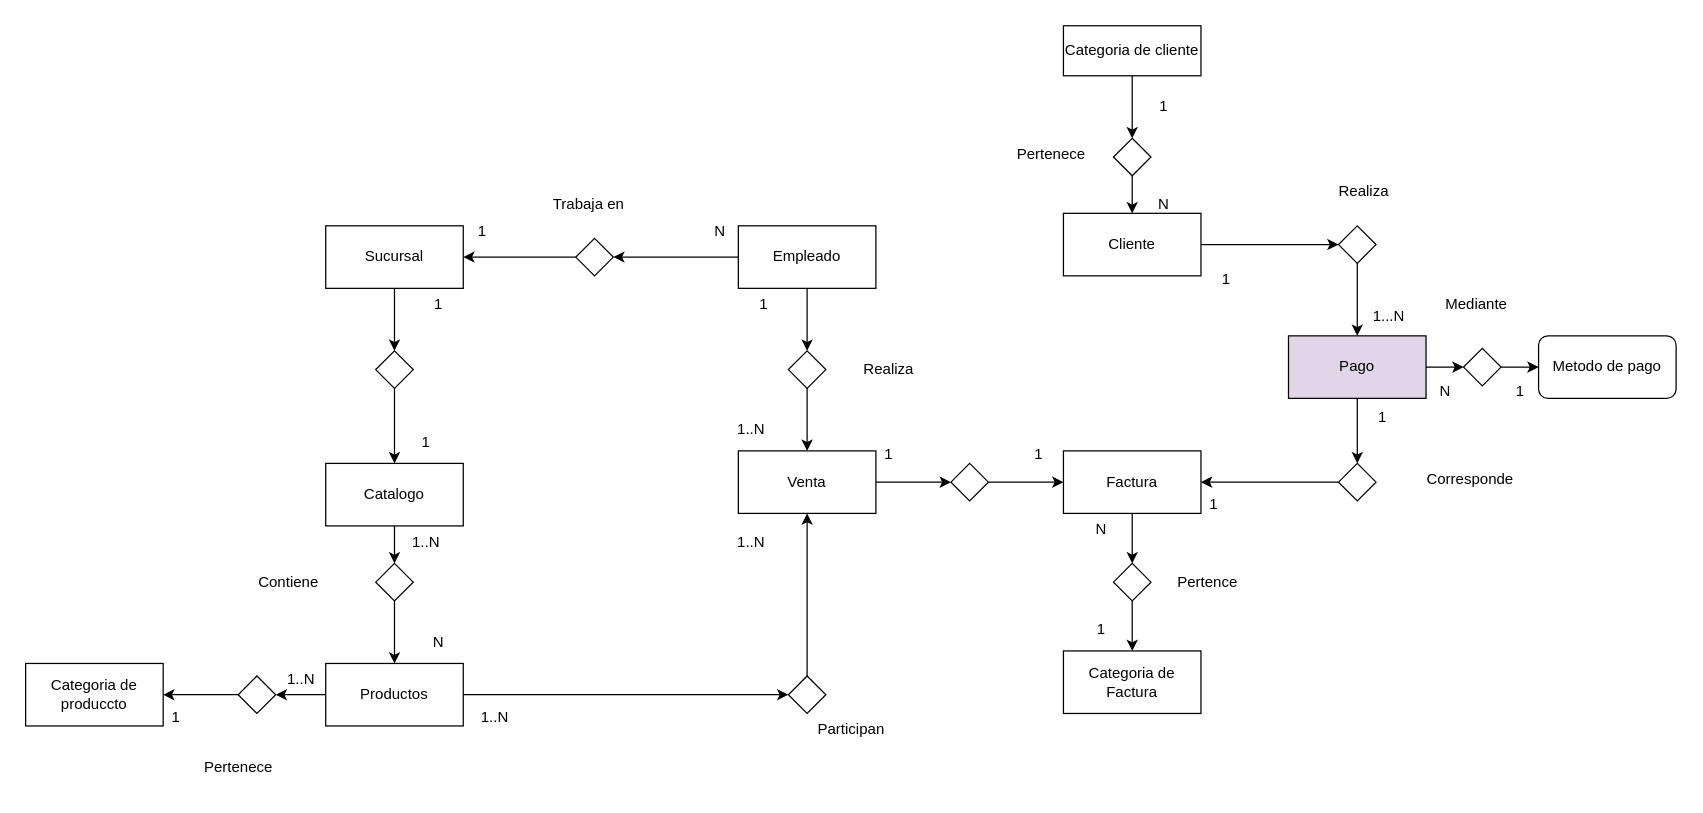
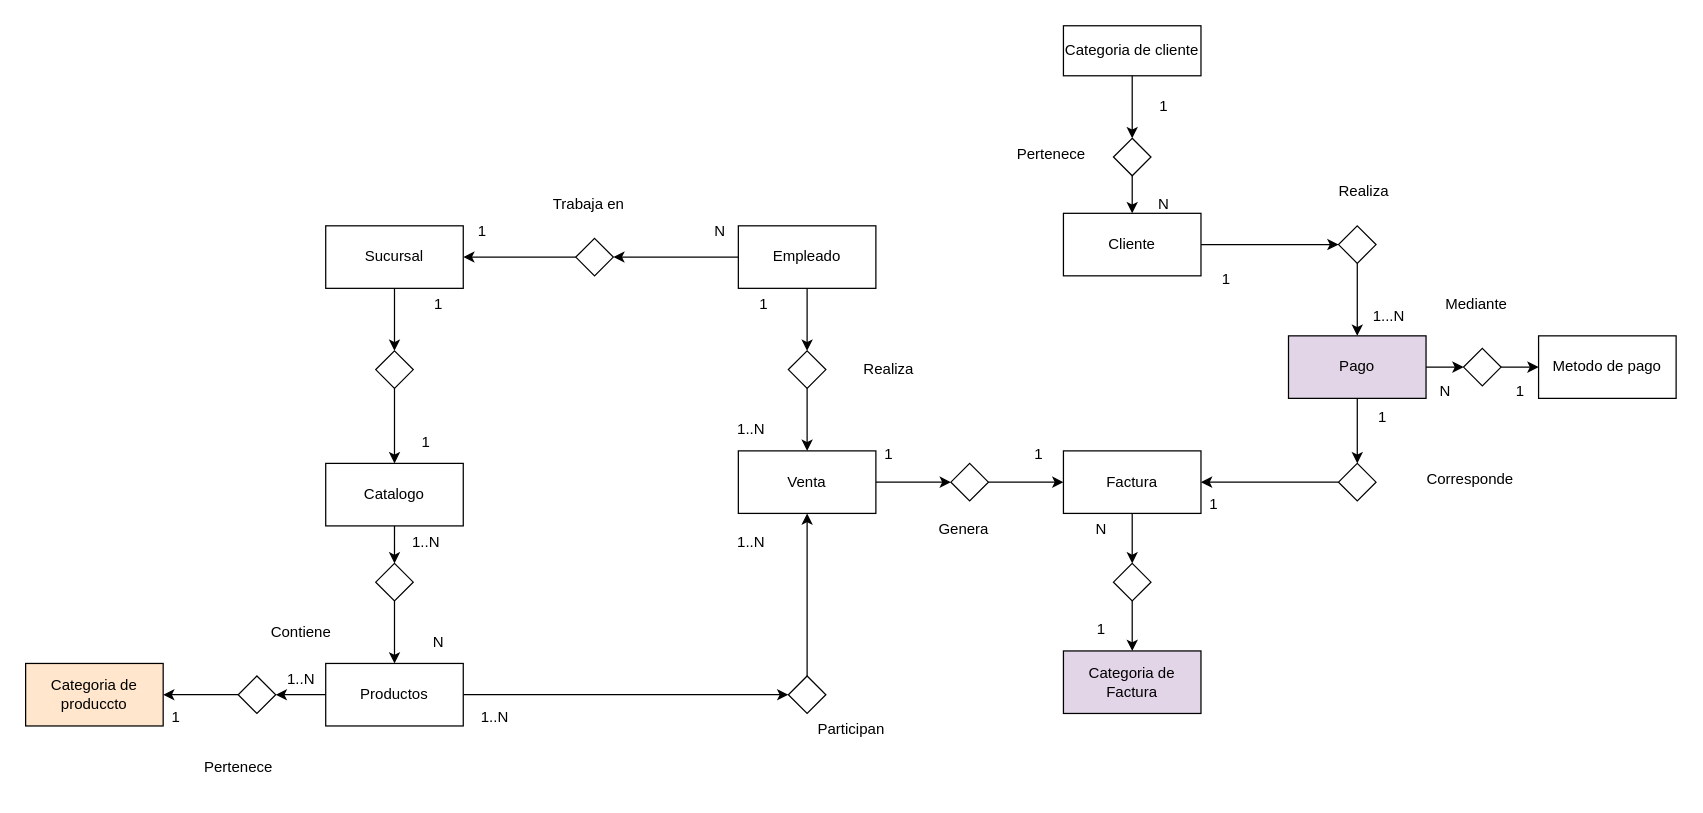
node "Metodo de pago": shape rounded rectangle -> rectangle
node "Genera": added
node "Contiene": moved (288, 582) -> (301, 632)
node "Pertence": removed
node "Categoria de Factura": fillcolor #ffffff -> #e1d5e7
node "Categoria de produccto": fillcolor #ffffff -> #ffe6cc
